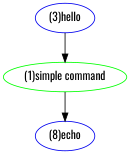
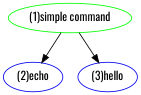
edge "(3)hello" -> "(1)simple command": reversed
node "(8)echo": label "(8)echo" -> "(2)echo"
